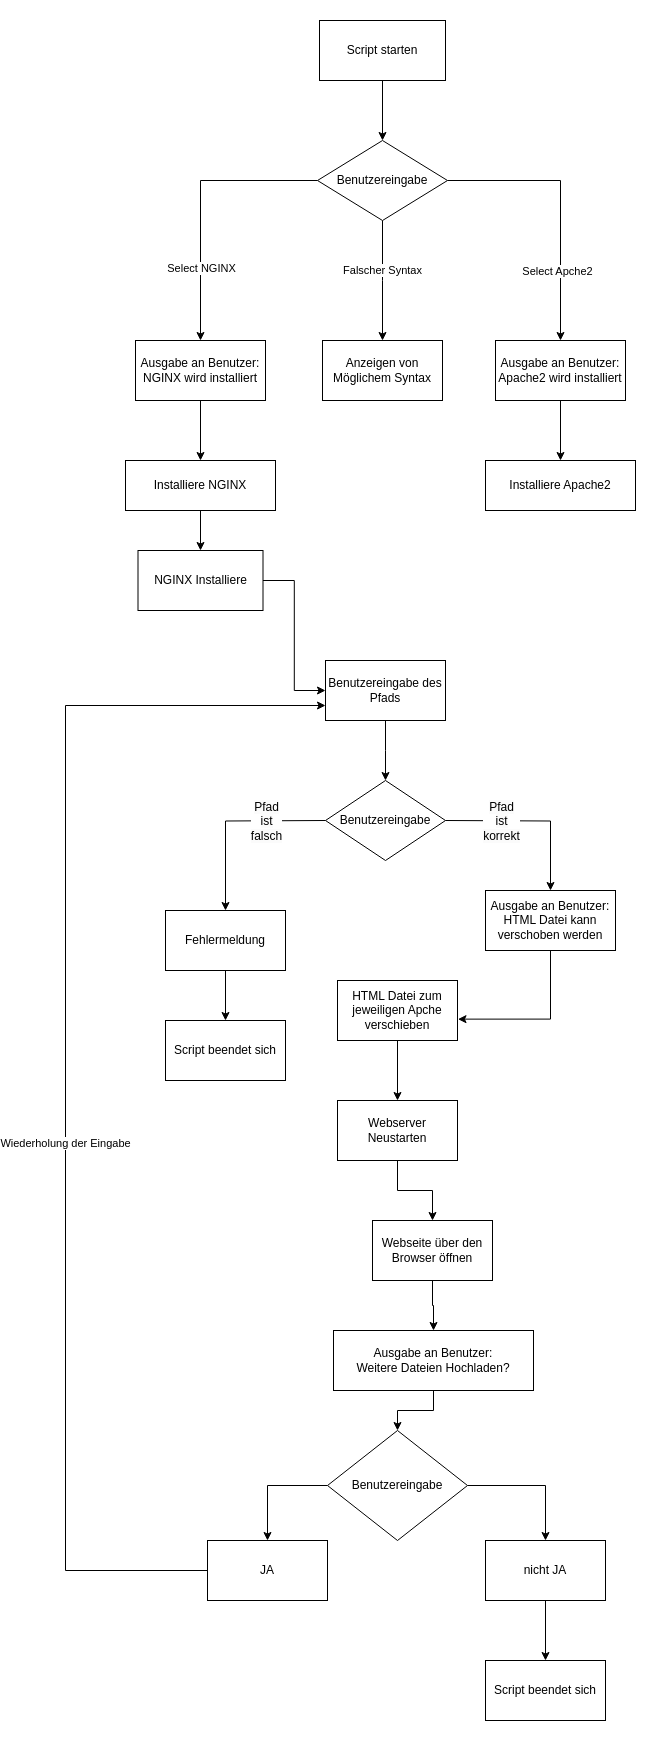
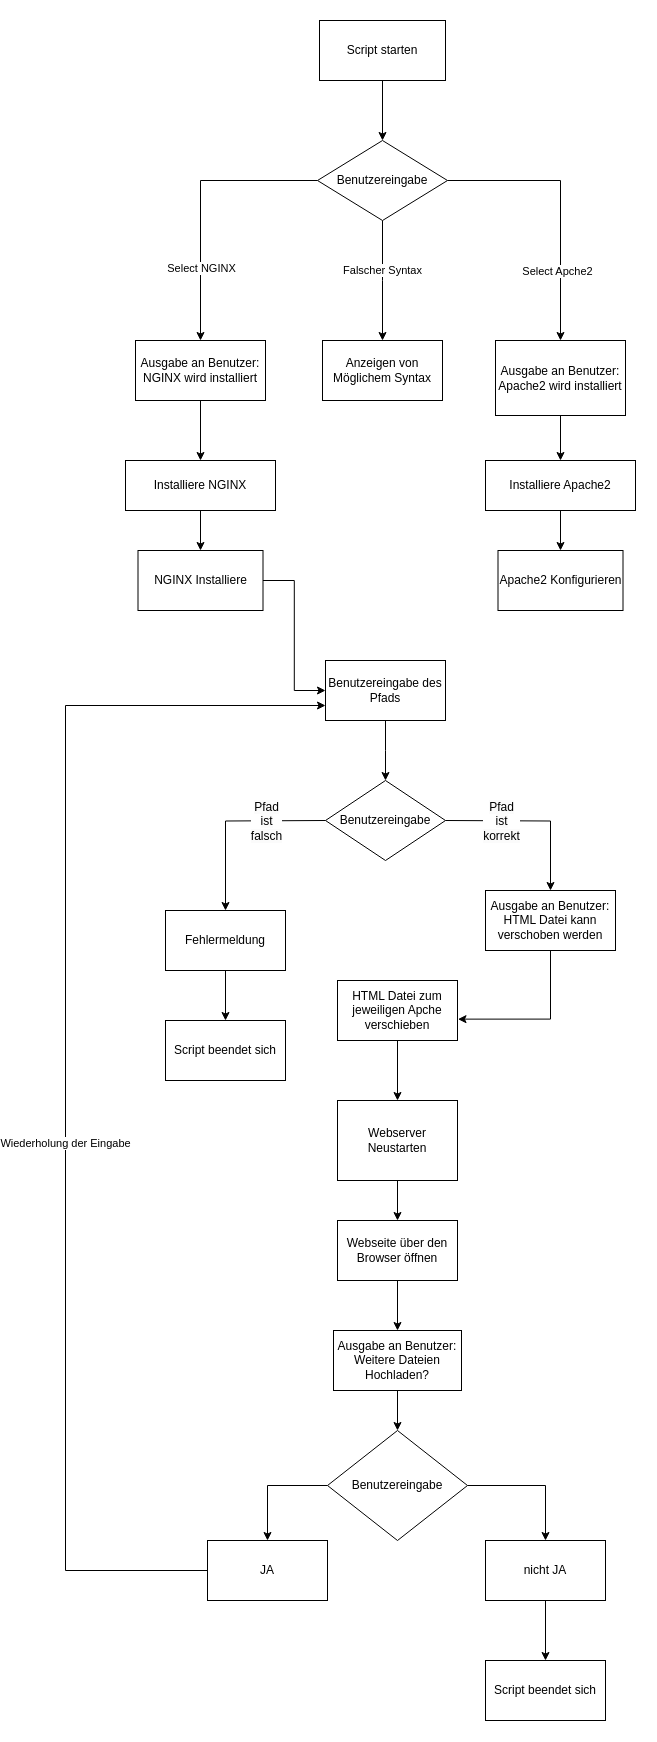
node "Ausgabe an Benutzer: Apache2 wird installiert": size 130x60 -> 130x75
edge "Installiere Apache2" -> "Apache2 Konfigurieren": added
node "Apache2 Konfigurieren": added
node "Webserver Neustarten": size 120x60 -> 120x80
node "Webseite über den Browser öffnen": moved (433, 1251) -> (398, 1251)
node "Ausgabe an Benutzer: Weitere Dateien Hochladen?": size 200x60 -> 128x60
